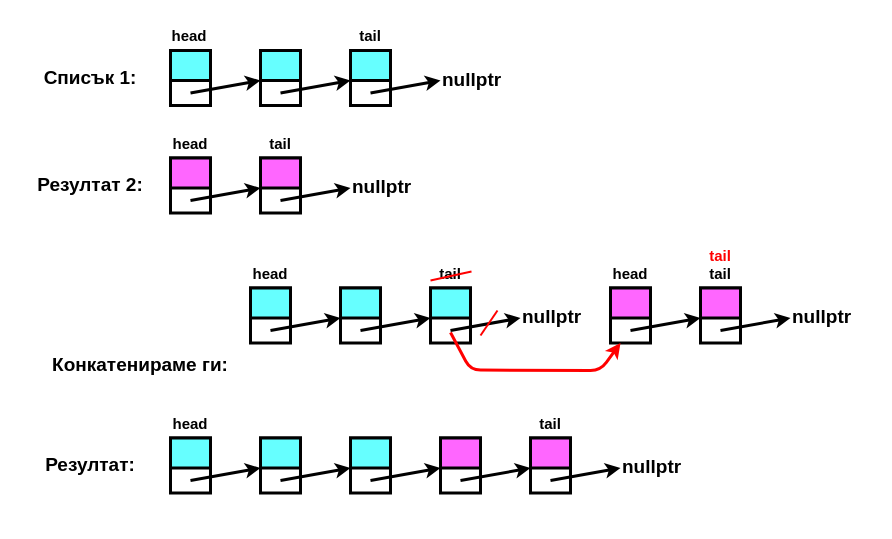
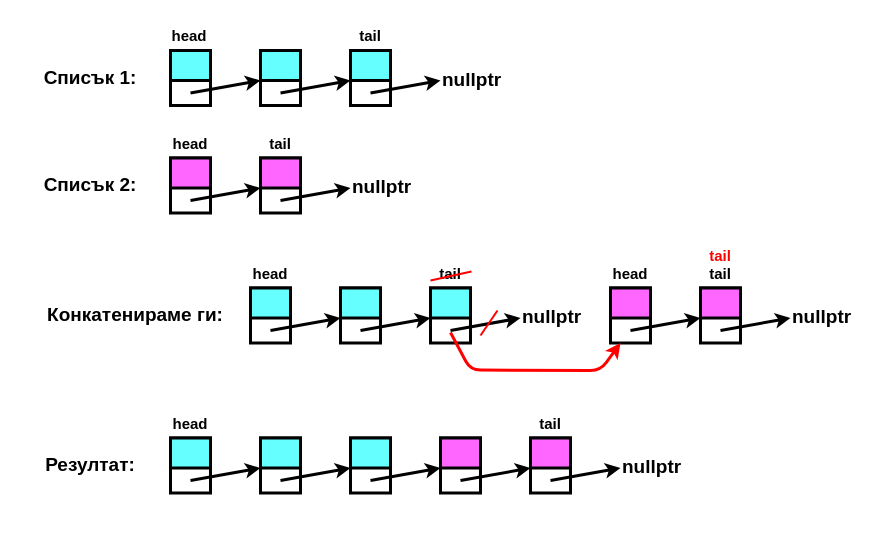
node "Резултат 2:": label "Резултат 2:" -> "Списък 2:"
node "Конкатенираме ги:": moved (141, 366) -> (136, 316)
